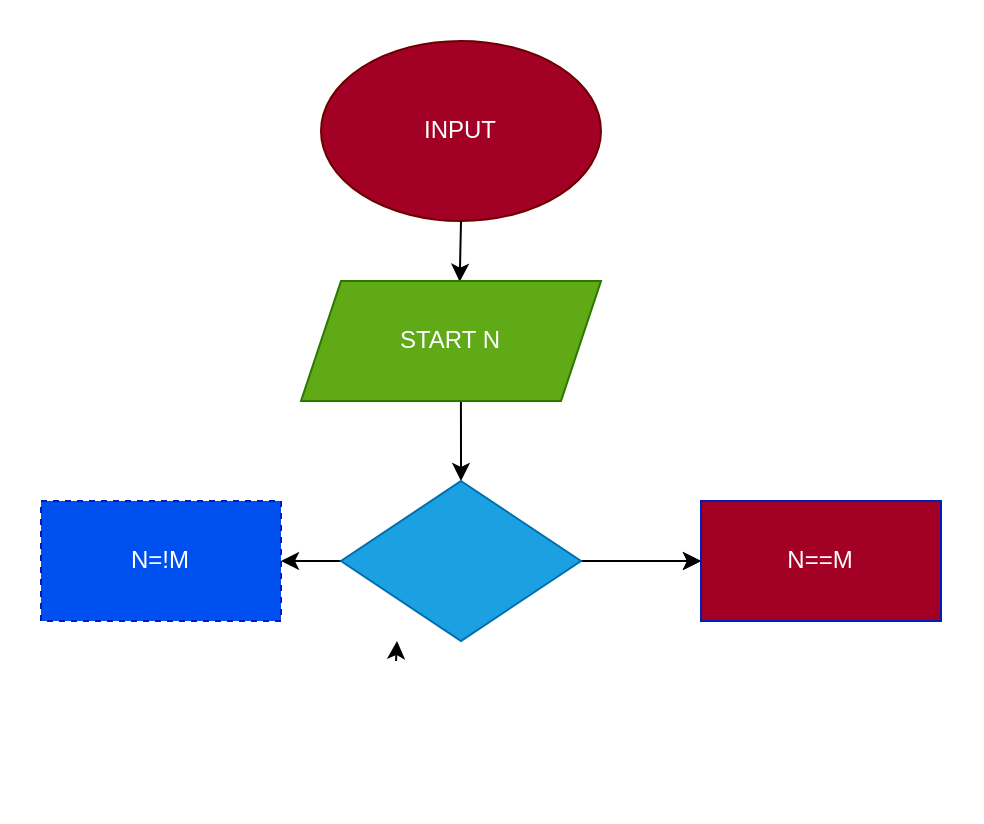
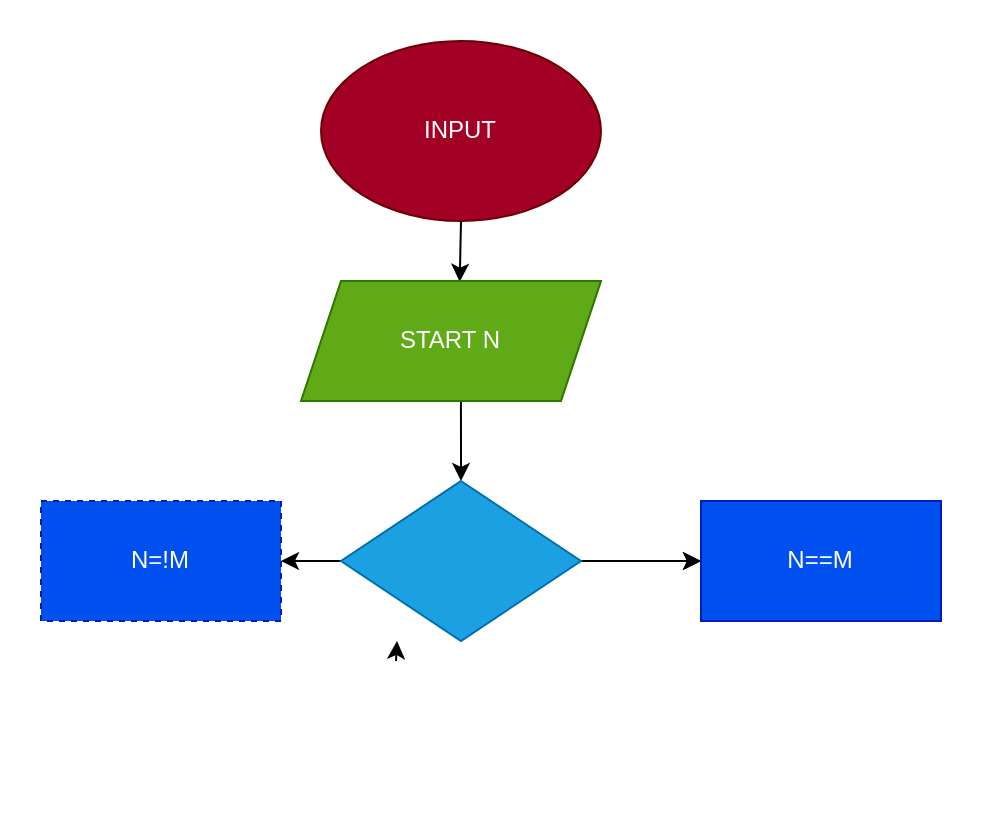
node "N==M": fillcolor #a20025 -> #0050ef
